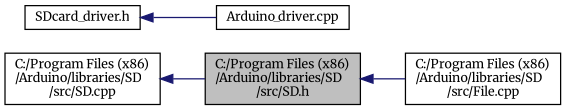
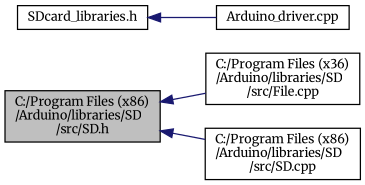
node "SDcard_driver.h": label "SDcard_driver.h" -> "SDcard_libraries.h"
edge "C:/Program Files (x86) /Arduino/libraries/SD /src/SD.h" -> "C:/Program Files (x86) /Arduino/libraries/SD /src/SD.cpp": reversed
node "C:/Program Files (x86) /Arduino/libraries/SD /src/File.cpp": label "C:/Program Files (x86) /Arduino/libraries/SD /src/File.cpp" -> "C:/Program Files (x36) /Arduino/libraries/SD /src/File.cpp"
